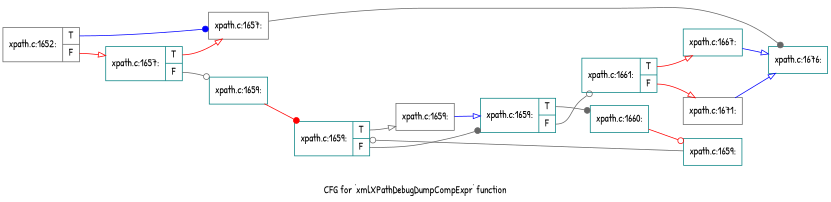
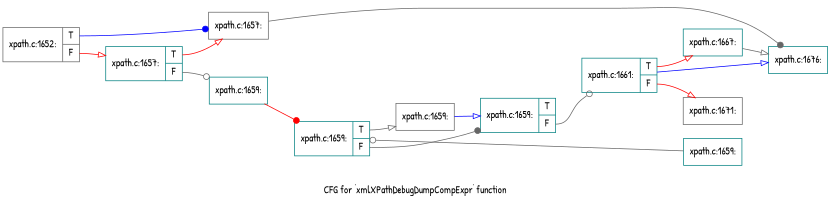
edge "xpath.c:1667:" -> "xpath.c:1676:": color blue -> gray40
edge "xpath.c:1671:" -> "xpath.c:1676:": now "xpath.c:1661:" -> "xpath.c:1676:"
node "xpath.c:1660:": removed
